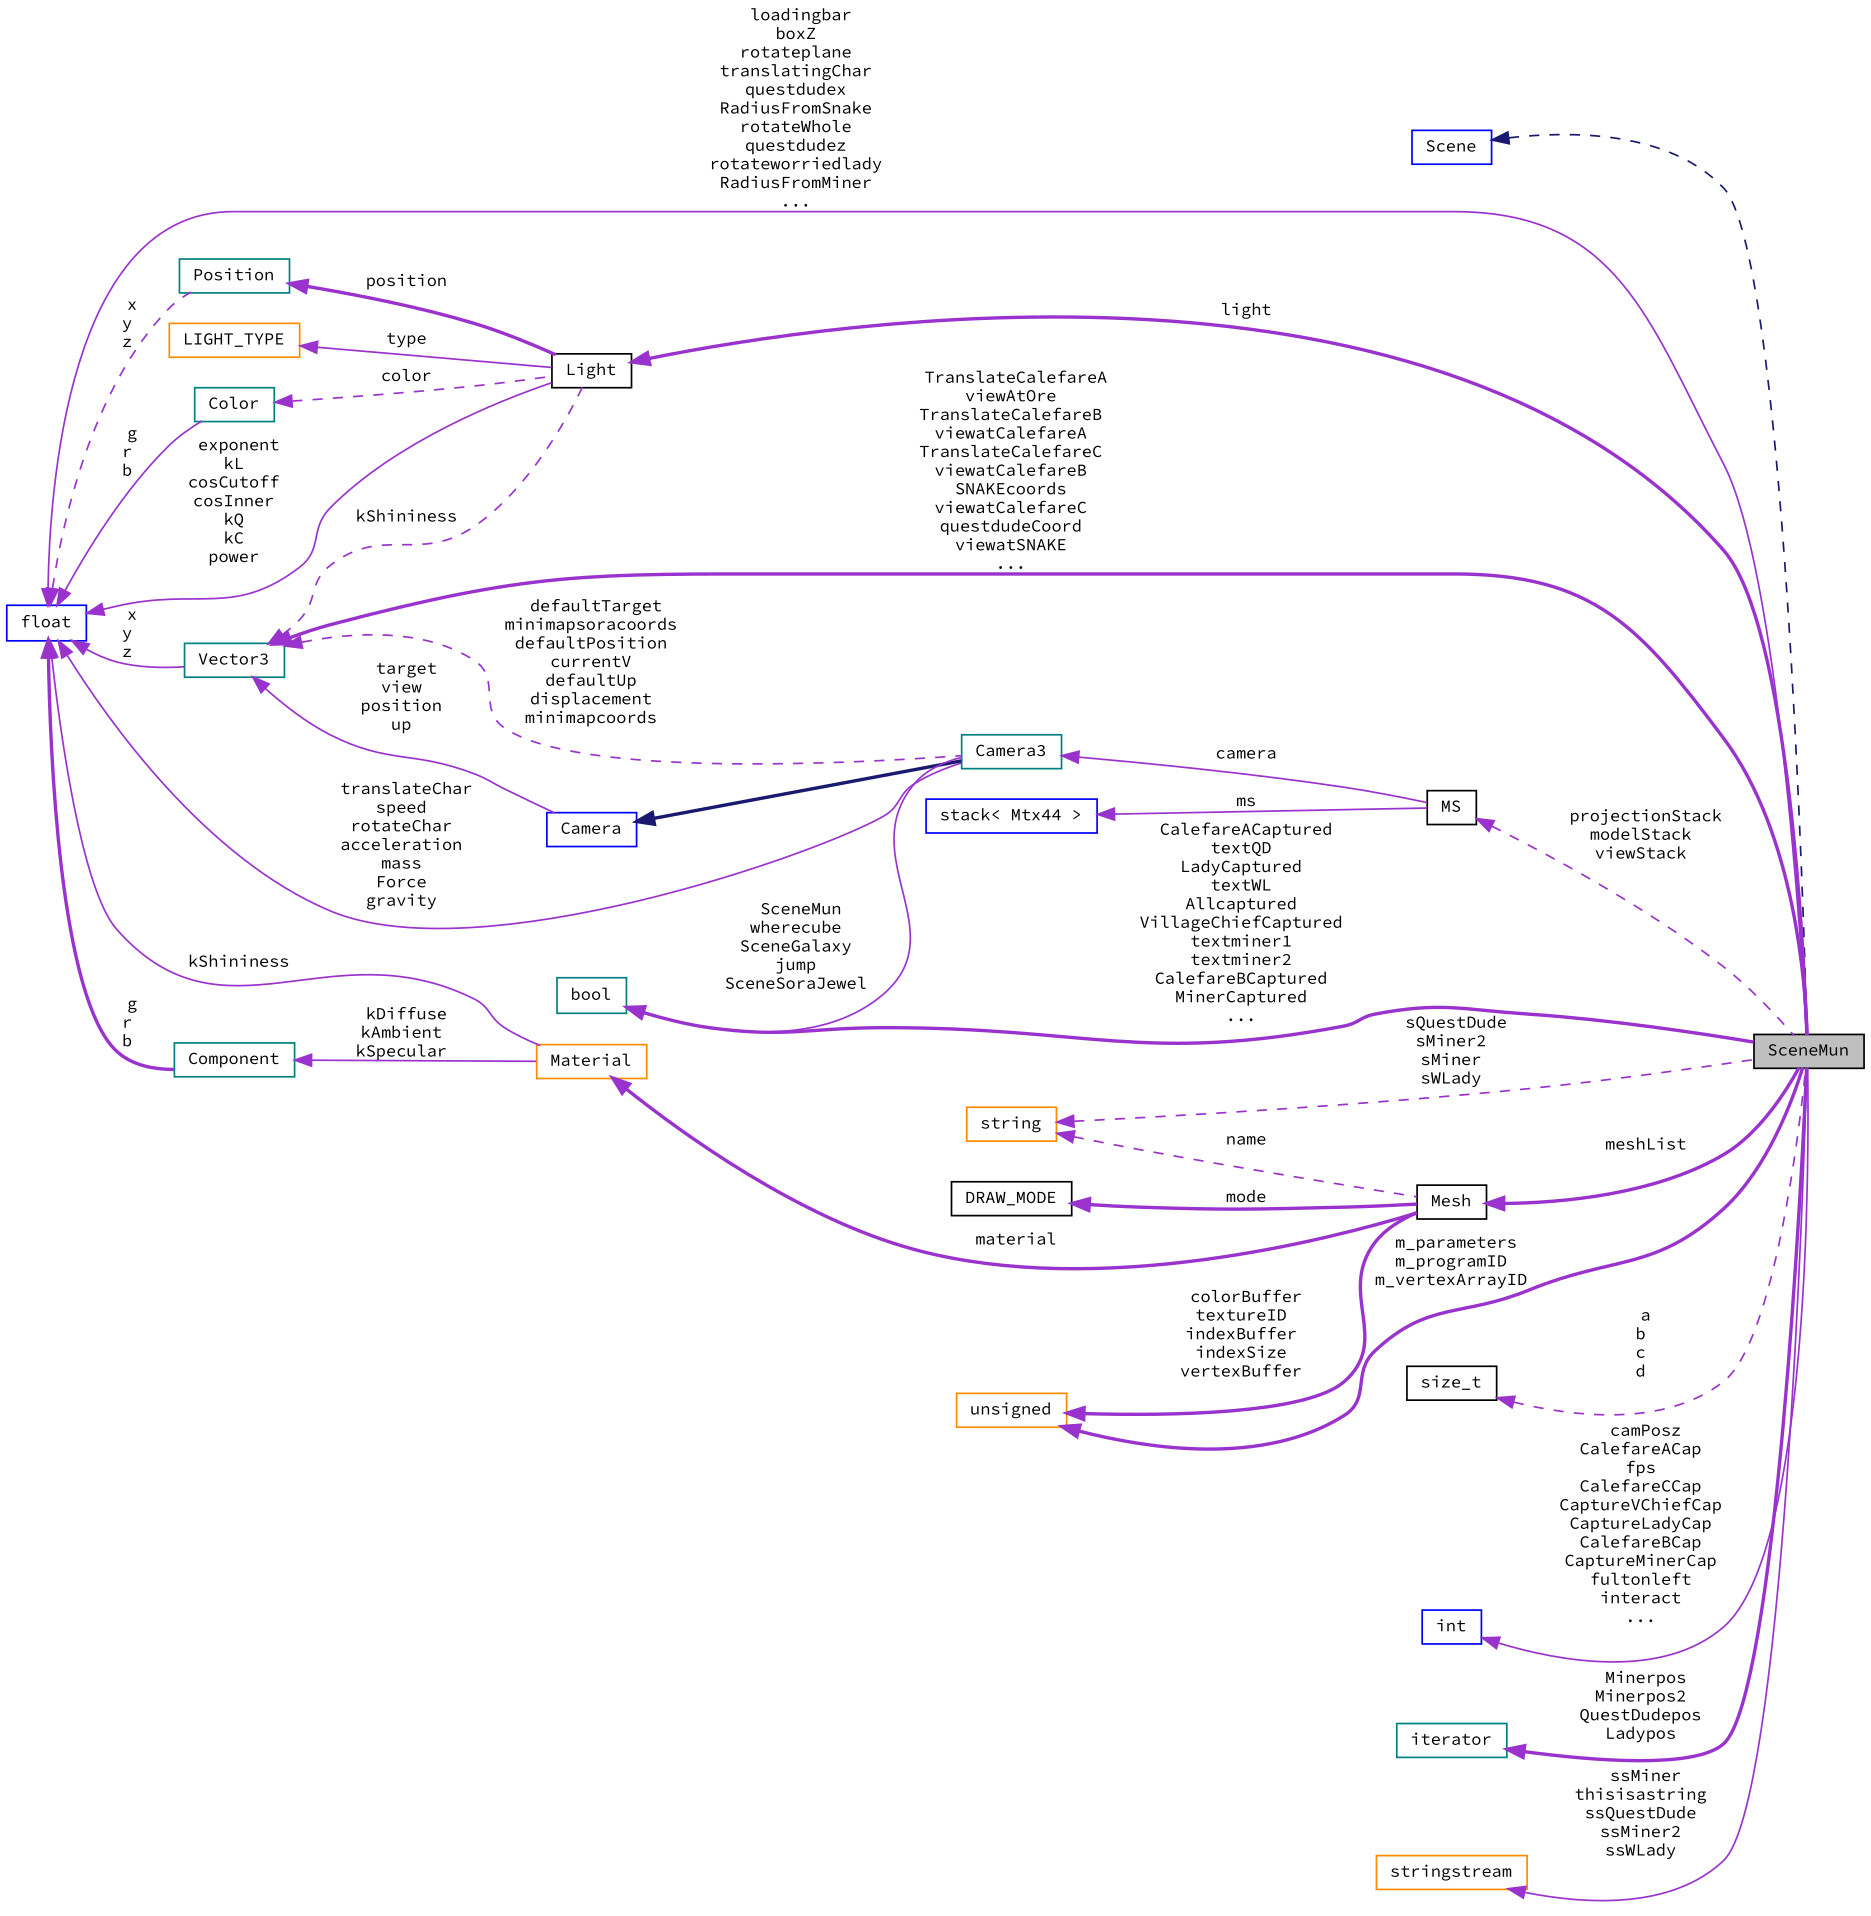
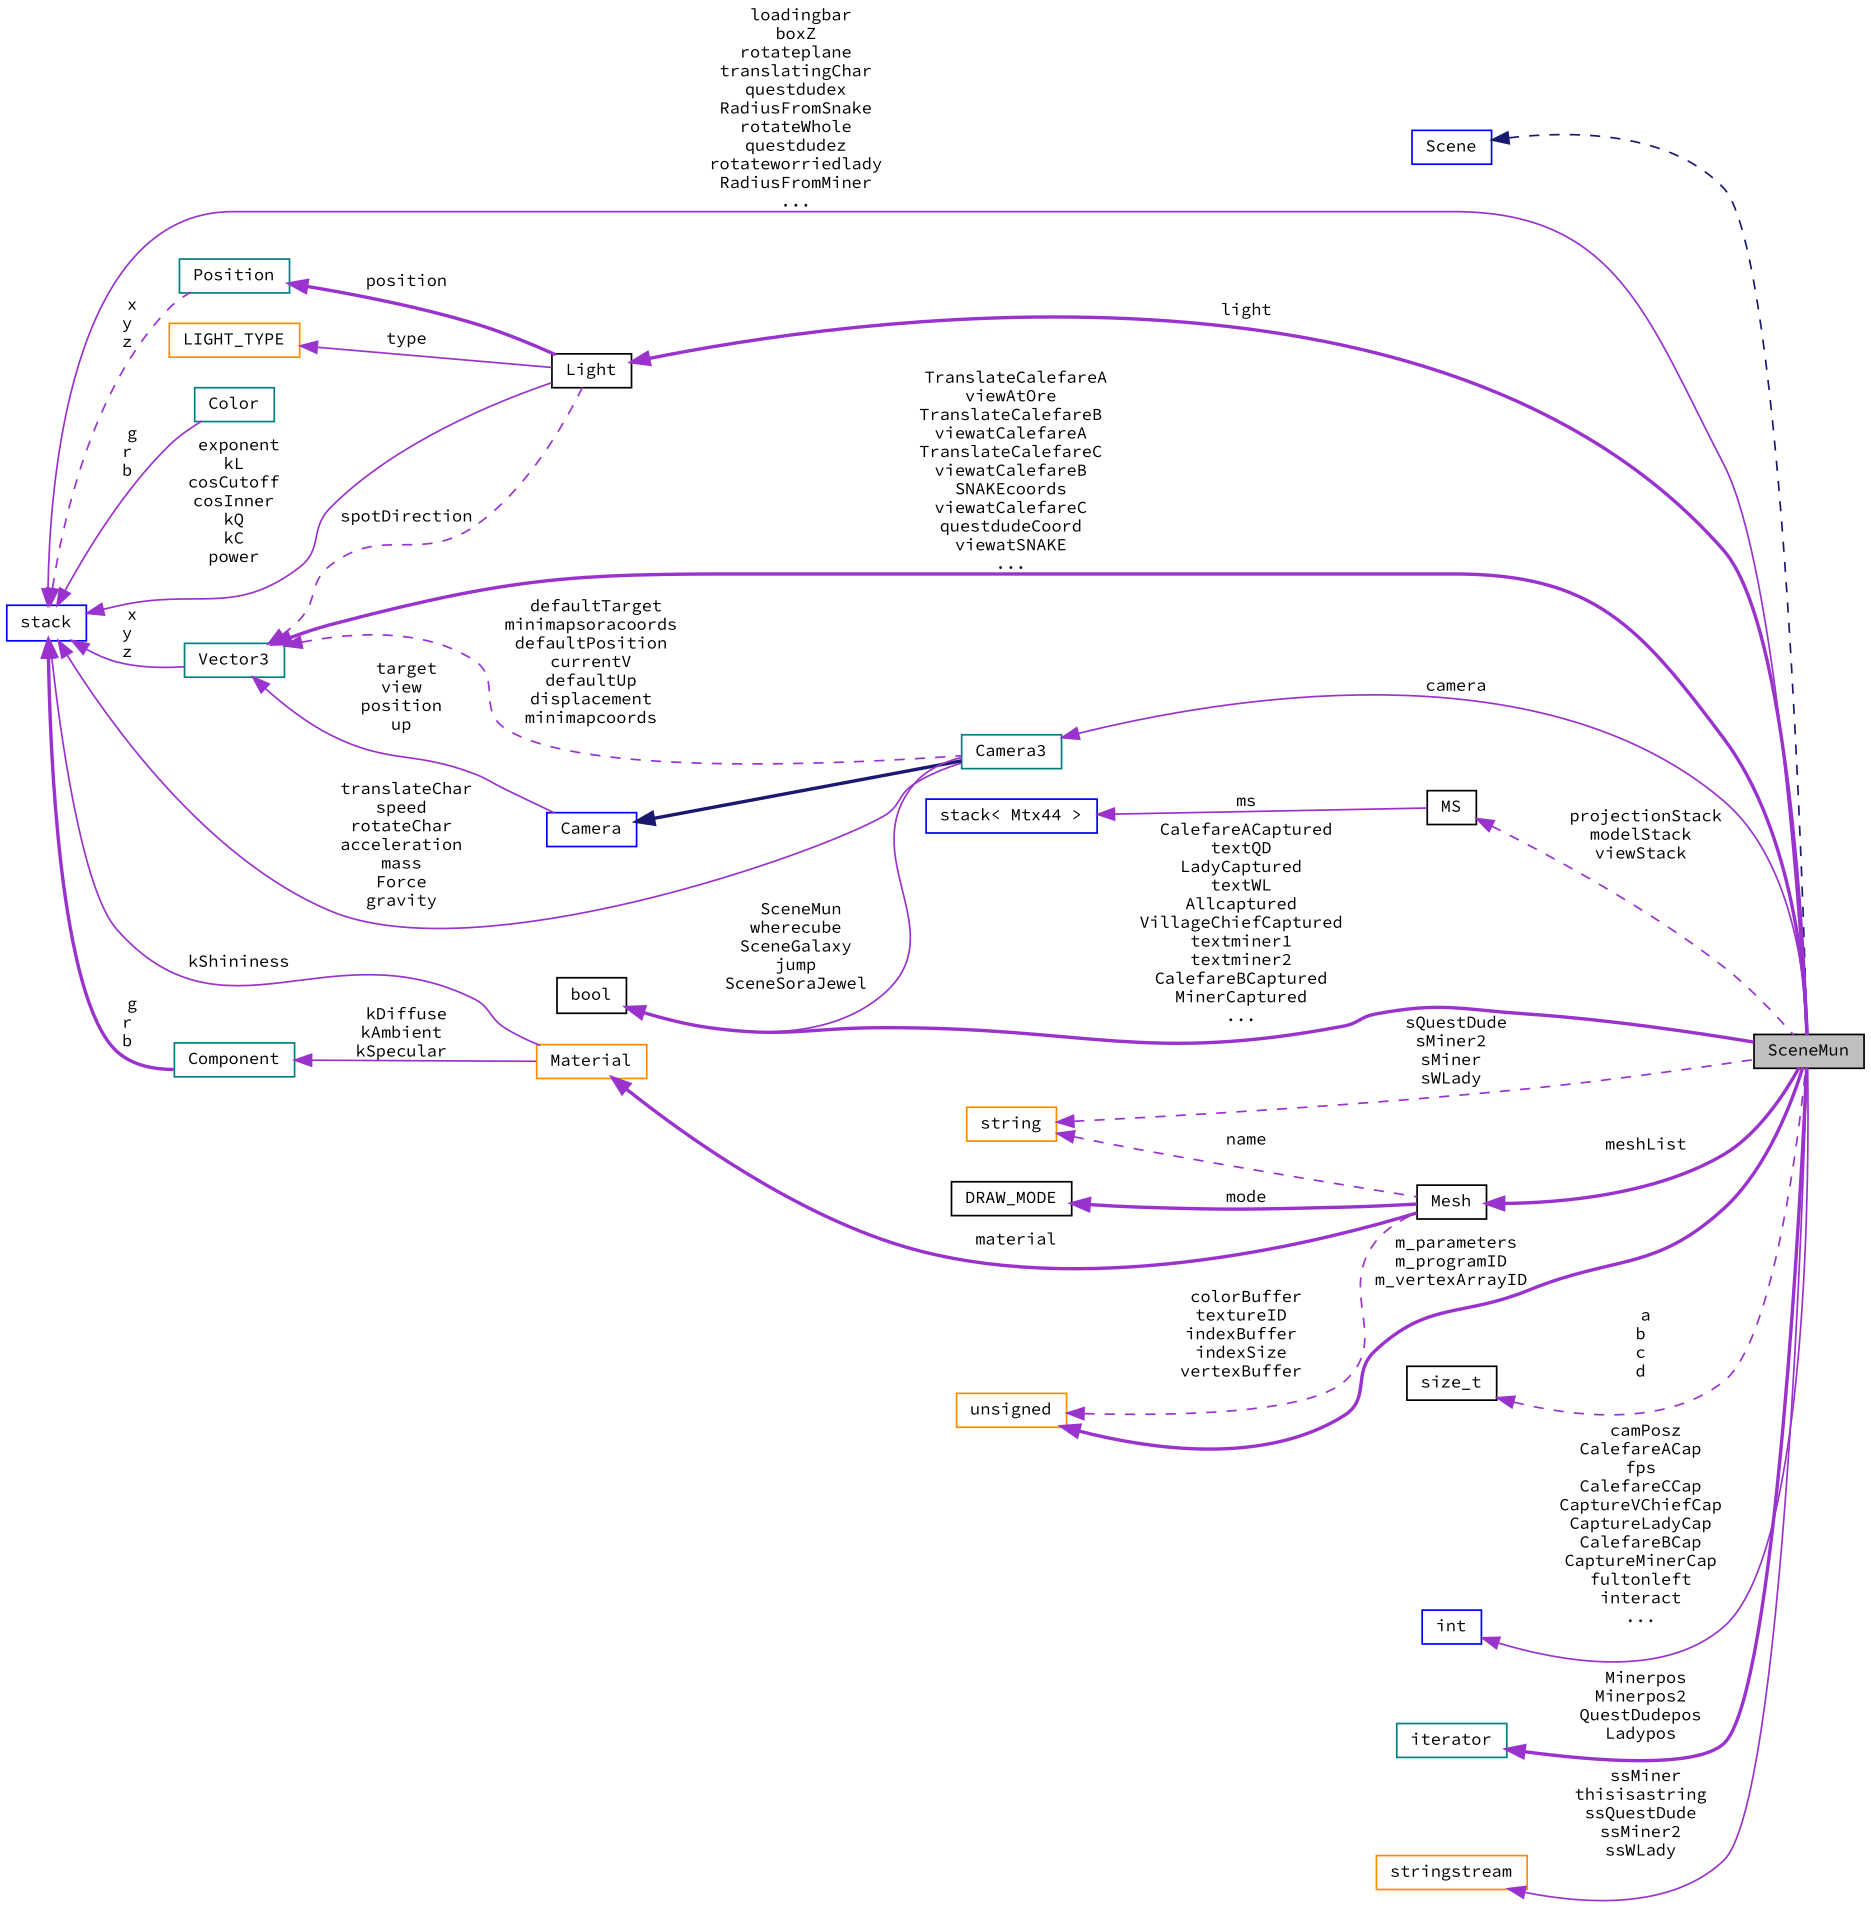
edge "Light" -> "Color": removed, label "color"
edge "Light" -> "Vector3": label " kShininess" -> " spotDirection"
node "float": label "float" -> "stack"
edge "MS" -> "Camera3": now "SceneMun" -> "Camera3"
node "bool": color teal -> black
edge "Mesh" -> "unsigned": style bold -> dashed
